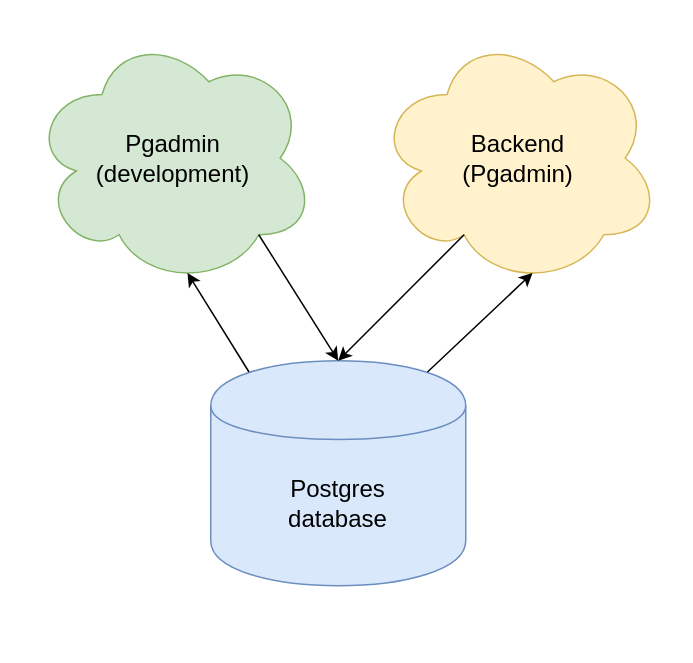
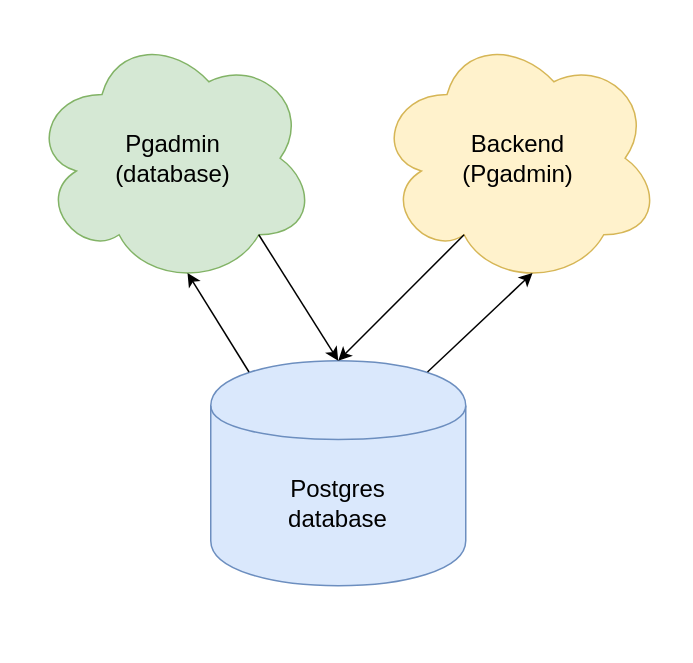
node "Pgadmin (development)": label "Pgadmin (development)" -> "Pgadmin (database)"
